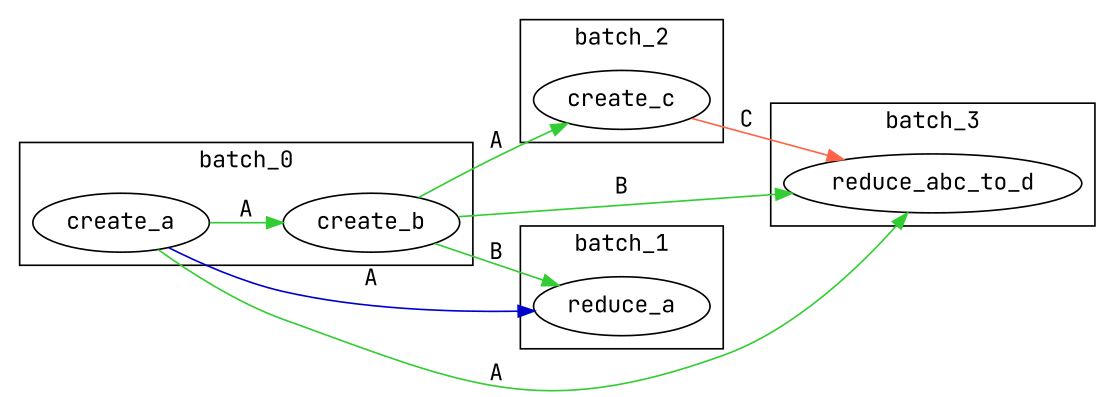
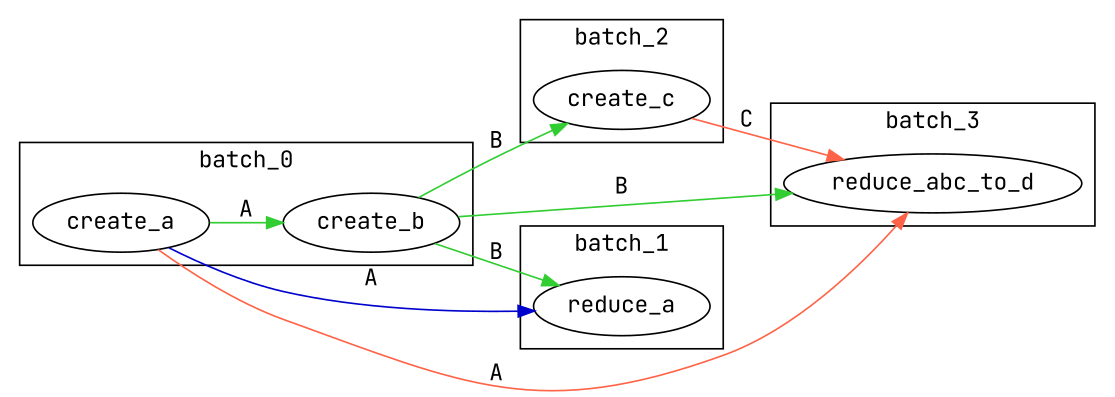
edge "create_b" -> "create_c": label "A" -> "B"
edge "create_a" -> "reduce_abc_to_d": color limegreen -> tomato
